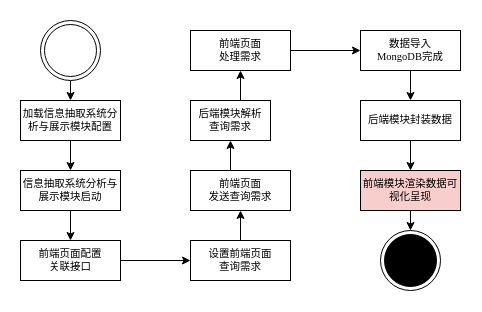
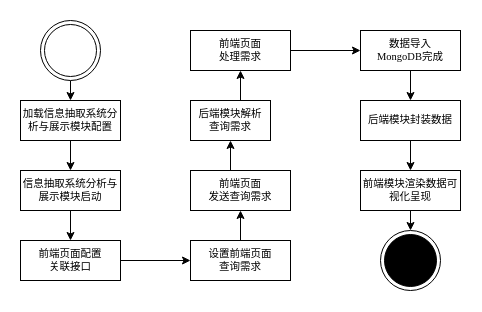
node "前端模块渲染数据可视化呈现": fillcolor #f8cecc -> #ffffff
